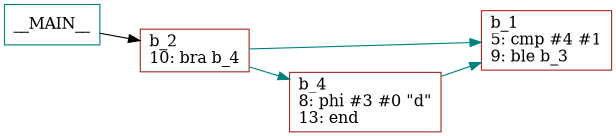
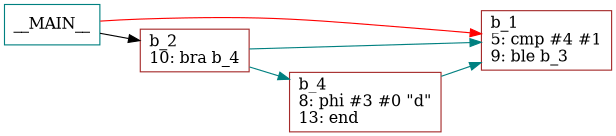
edge "__MAIN__" -> "b_1 5: cmp #4 #1 9: ble b_3": added
